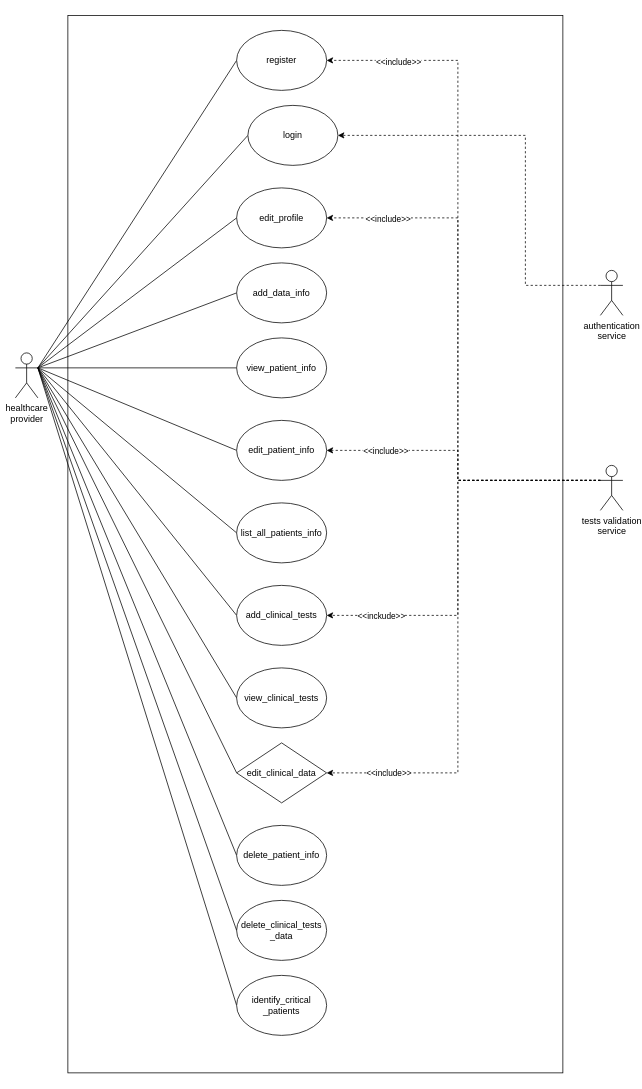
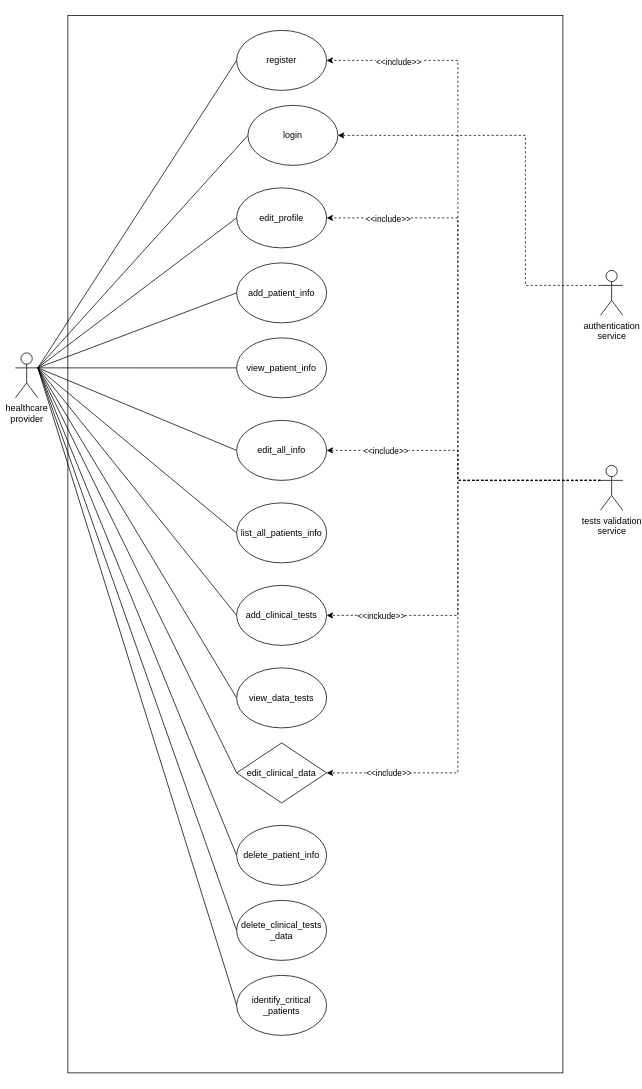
node "add_data_info": label "add_data_info" -> "add_patient_info"
node "edit_patient_info": label "edit_patient_info" -> "edit_all_info"
node "view_clinical_tests": label "view_clinical_tests" -> "view_data_tests"
